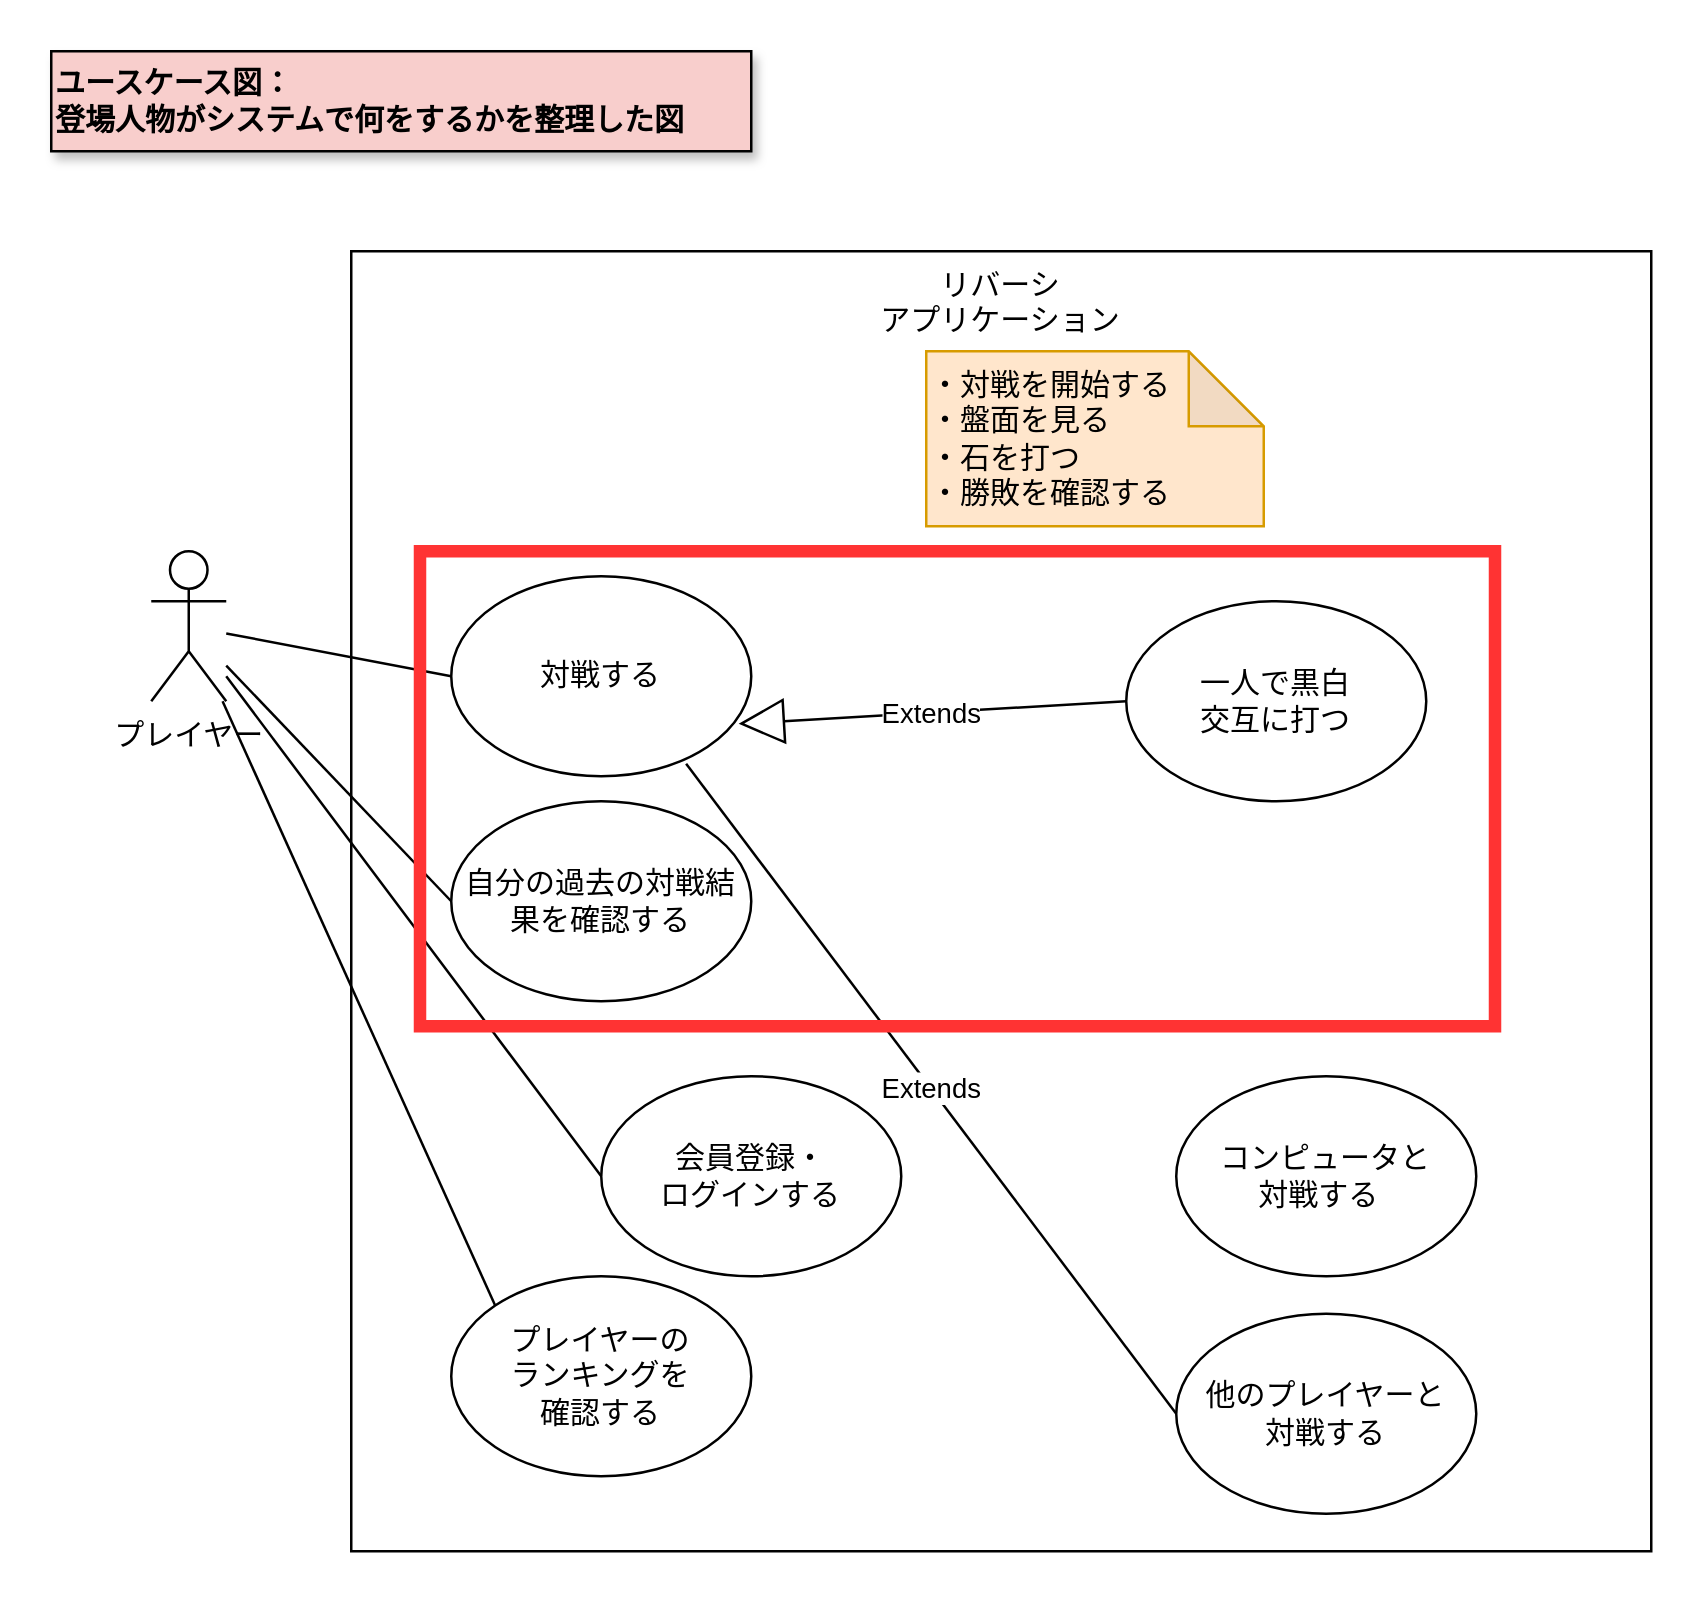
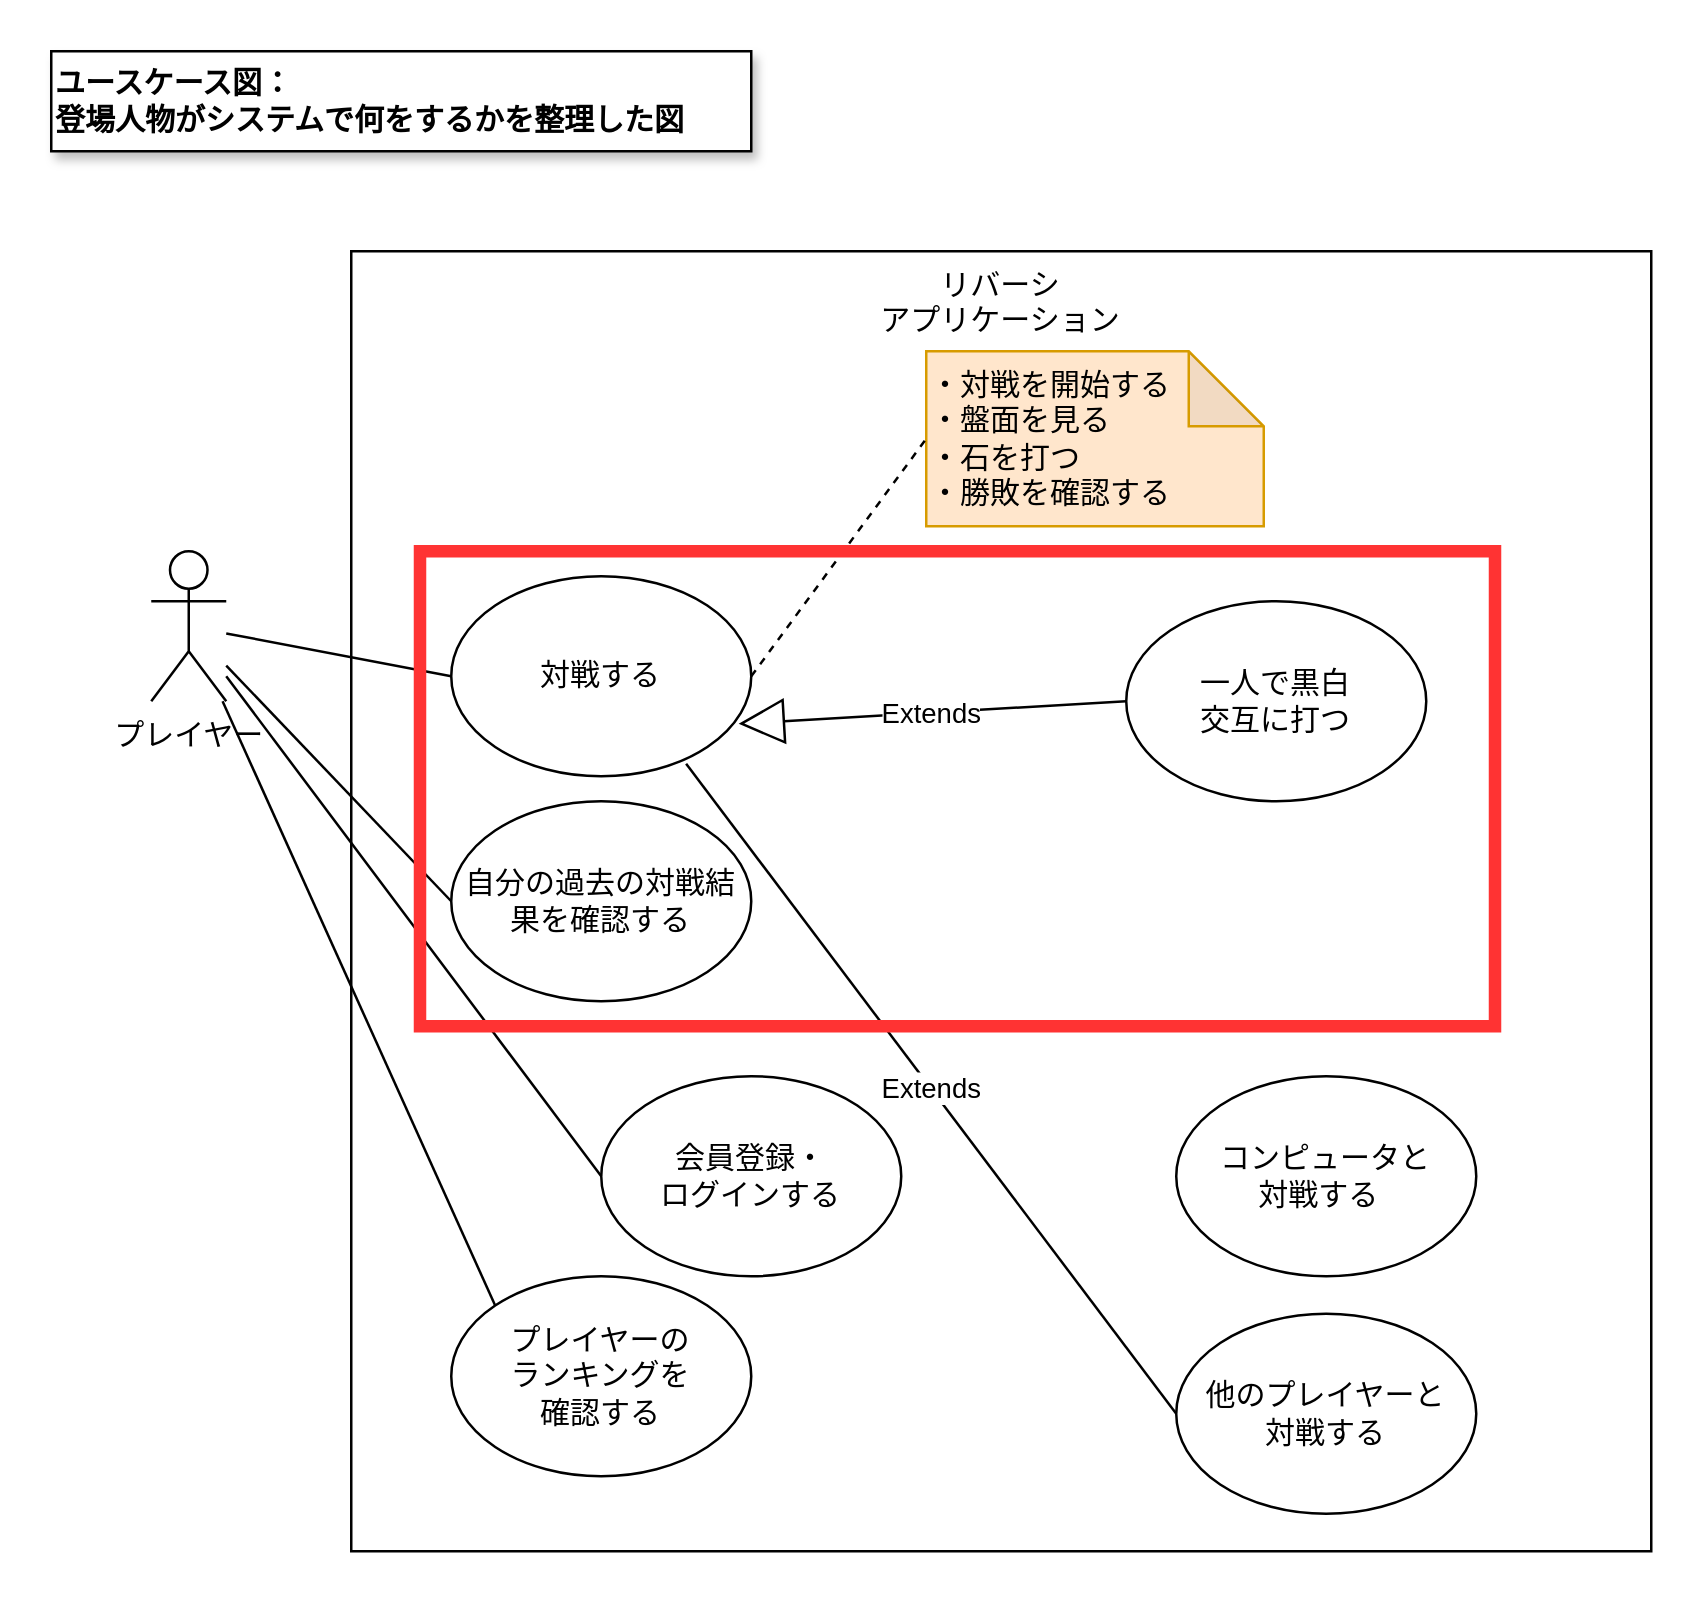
node "ユースケース図： 登場人物がシステムで何をするかを整理した図": fillcolor #f8cecc -> #ffffff
edge "・対戦を開始する ・盤面を見る ・石を打つ ・勝敗を確認する" -- "対戦する": added
